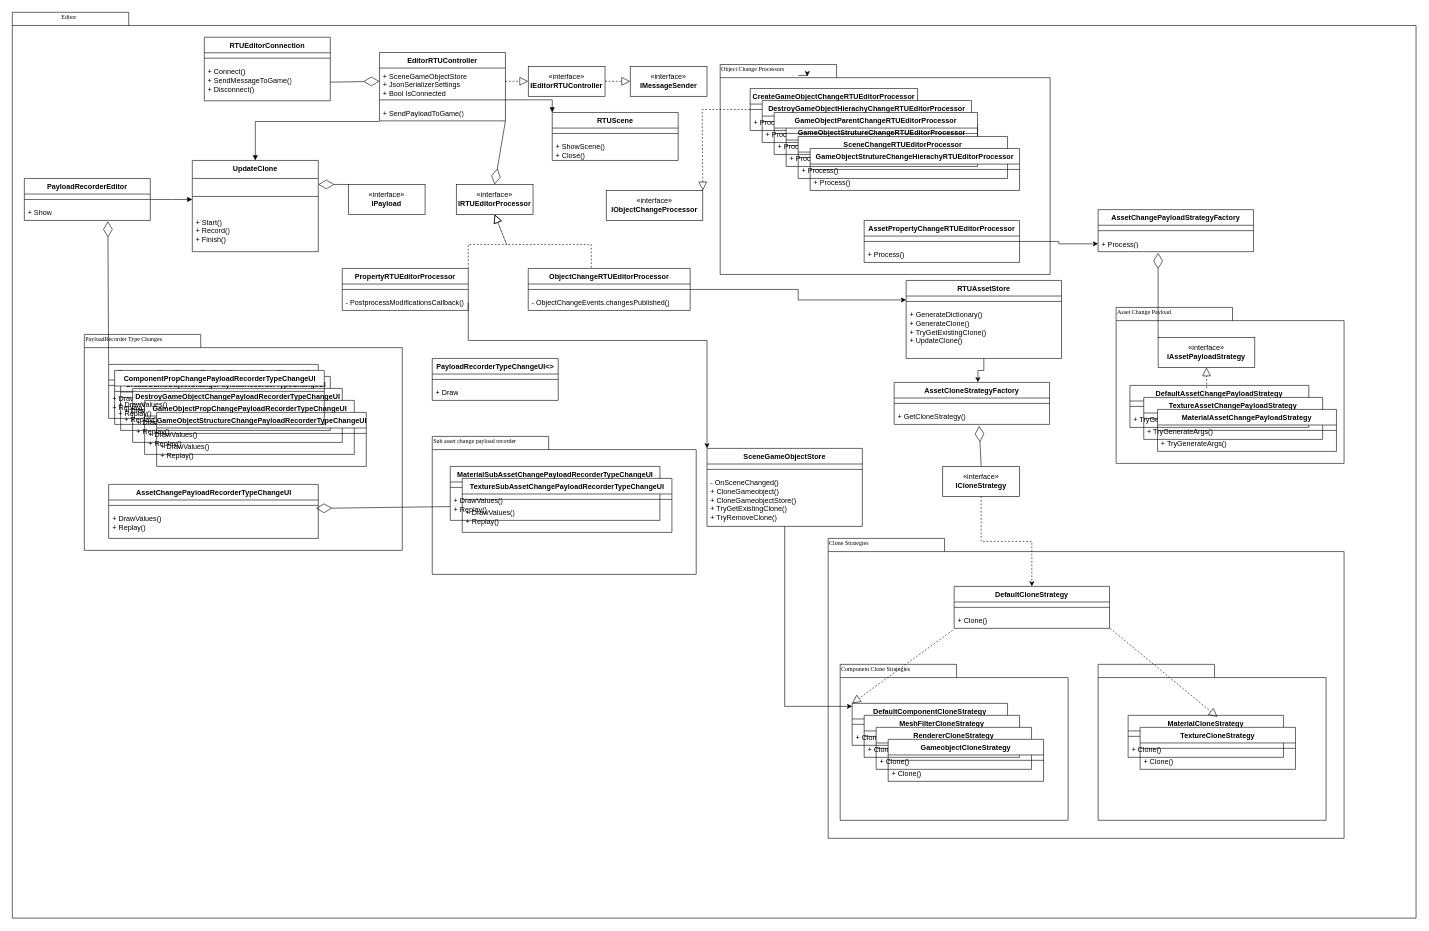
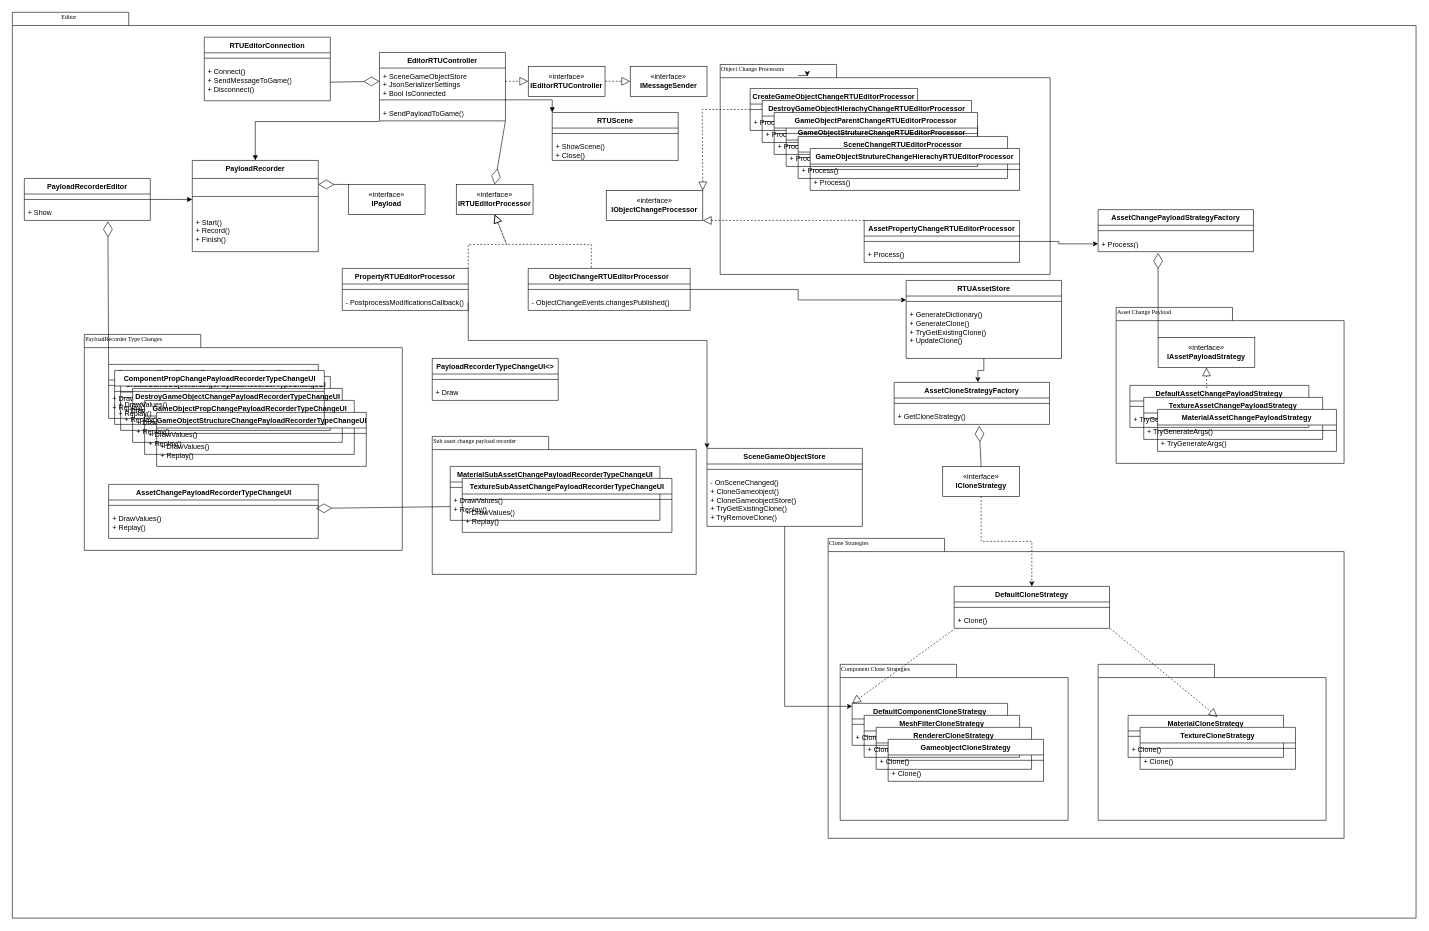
node "UpdateClone": label "UpdateClone" -> "PayloadRecorder"
edge "AssetPropertyChangeRTUEditorProcessor" -> "«interface» IObjectChangeProcessor": added
